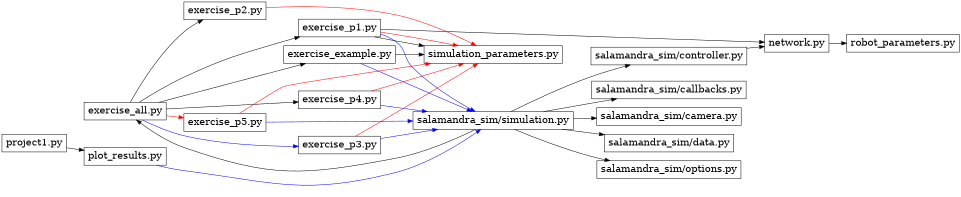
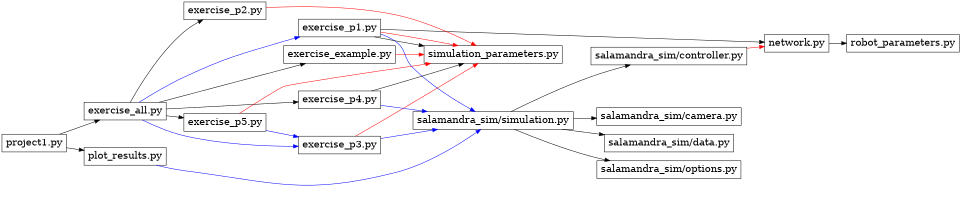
edge "salamandra_sim/controller.py" -> "network.py": color black -> red
edge "exercise_example.py" -> "simulation_parameters.py": color black -> red
edge "exercise_all.py" -> "exercise_p1.py": color black -> blue
edge "exercise_p4.py" -> "simulation_parameters.py": color red -> black
edge "exercise_example.py" -> "salamandra_sim/simulation.py": removed
node "salamandra_sim/callbacks.py": removed
edge "exercise_all.py" -> "exercise_p5.py": color red -> black
edge "exercise_p5.py" -> "salamandra_sim/simulation.py": now "exercise_p5.py" -> "exercise_p3.py"
edge "salamandra_sim/simulation.py" -> "exercise_all.py": now "project1.py" -> "exercise_all.py"
